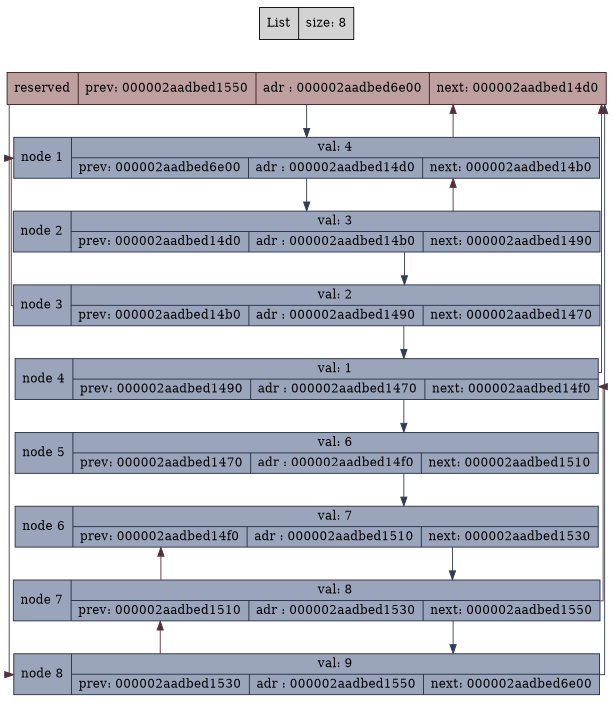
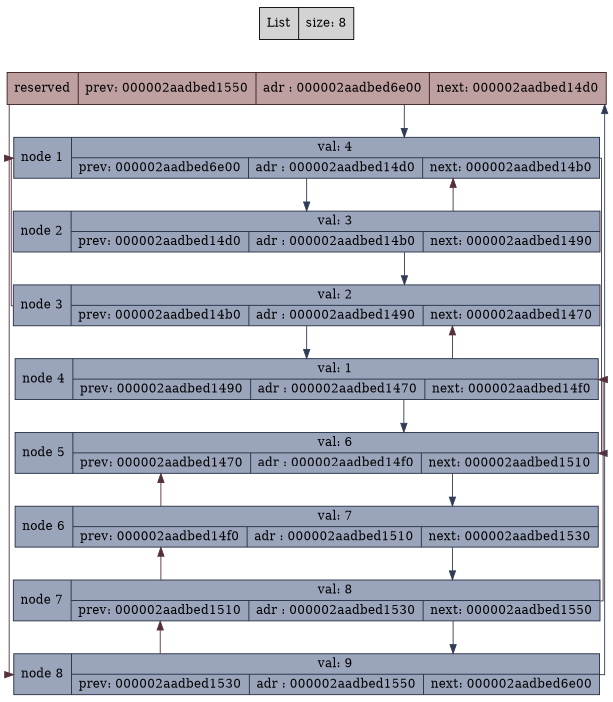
edge "node 1" -> "reserved": now "node 1" -> "node 5"
edge "node 4" -> "reserved": now "node 4" -> "node 3"
edge "node 6" -> "node 5": added
